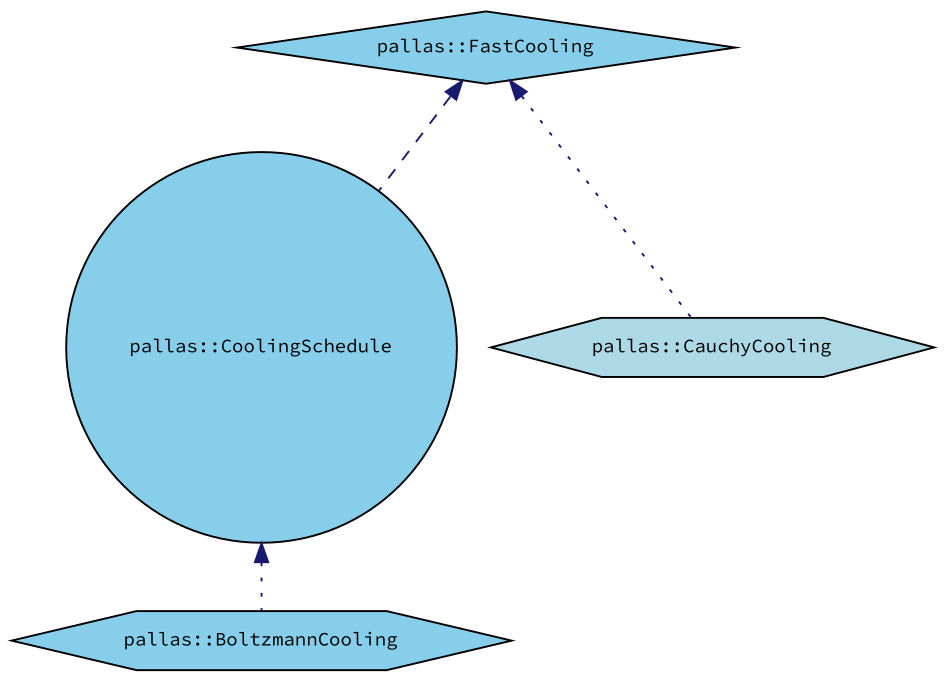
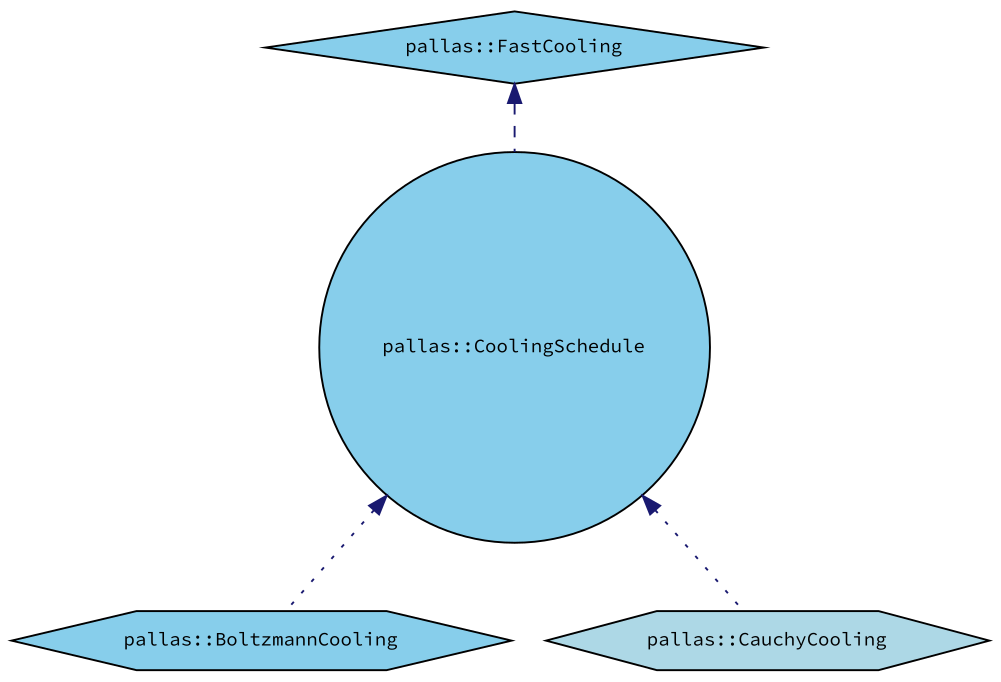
edge "pallas::CauchyCooling" -> "pallas::FastCooling": now "pallas::CauchyCooling" -> "pallas::CoolingSchedule"
